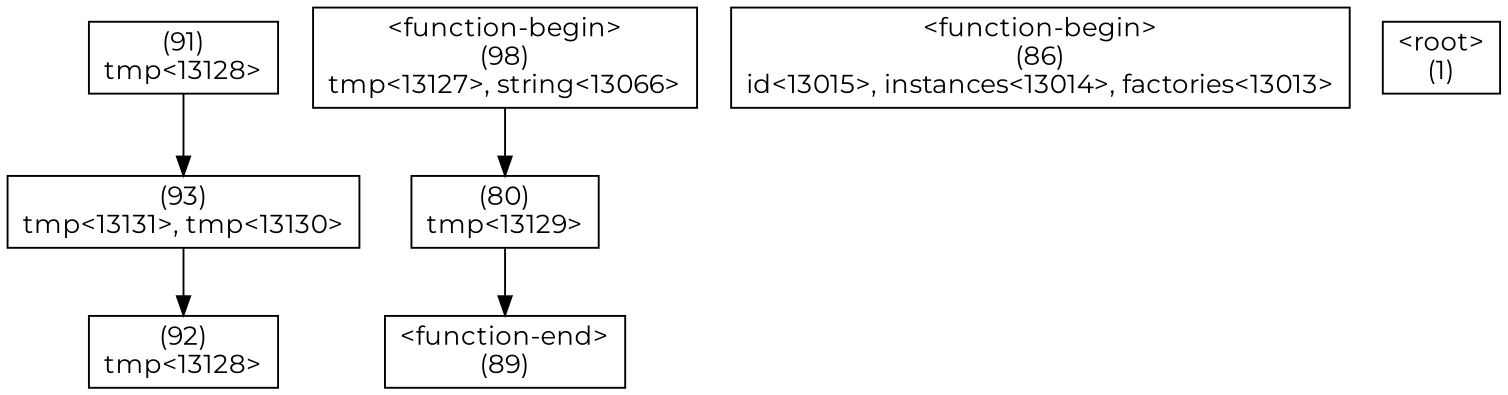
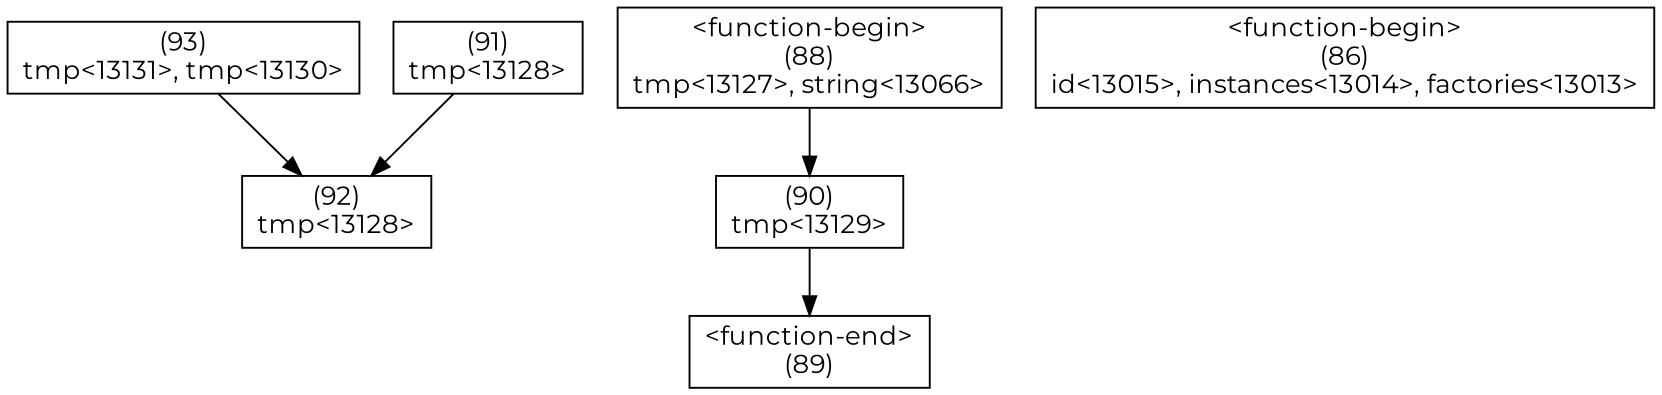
node "<function-begin> (98) tmp<13127>, string<13066>": label "<function-begin> (98) tmp<13127>, string<13066>" -> "<function-begin> (88) tmp<13127>, string<13066>"
node "<root> (1)": removed
edge "(91) tmp<13128>" -> "(93) tmp<13131>, tmp<13130>": now "(91) tmp<13128>" -> "(92) tmp<13128>"
node "(80) tmp<13129>": label "(80) tmp<13129>" -> "(90) tmp<13129>"
